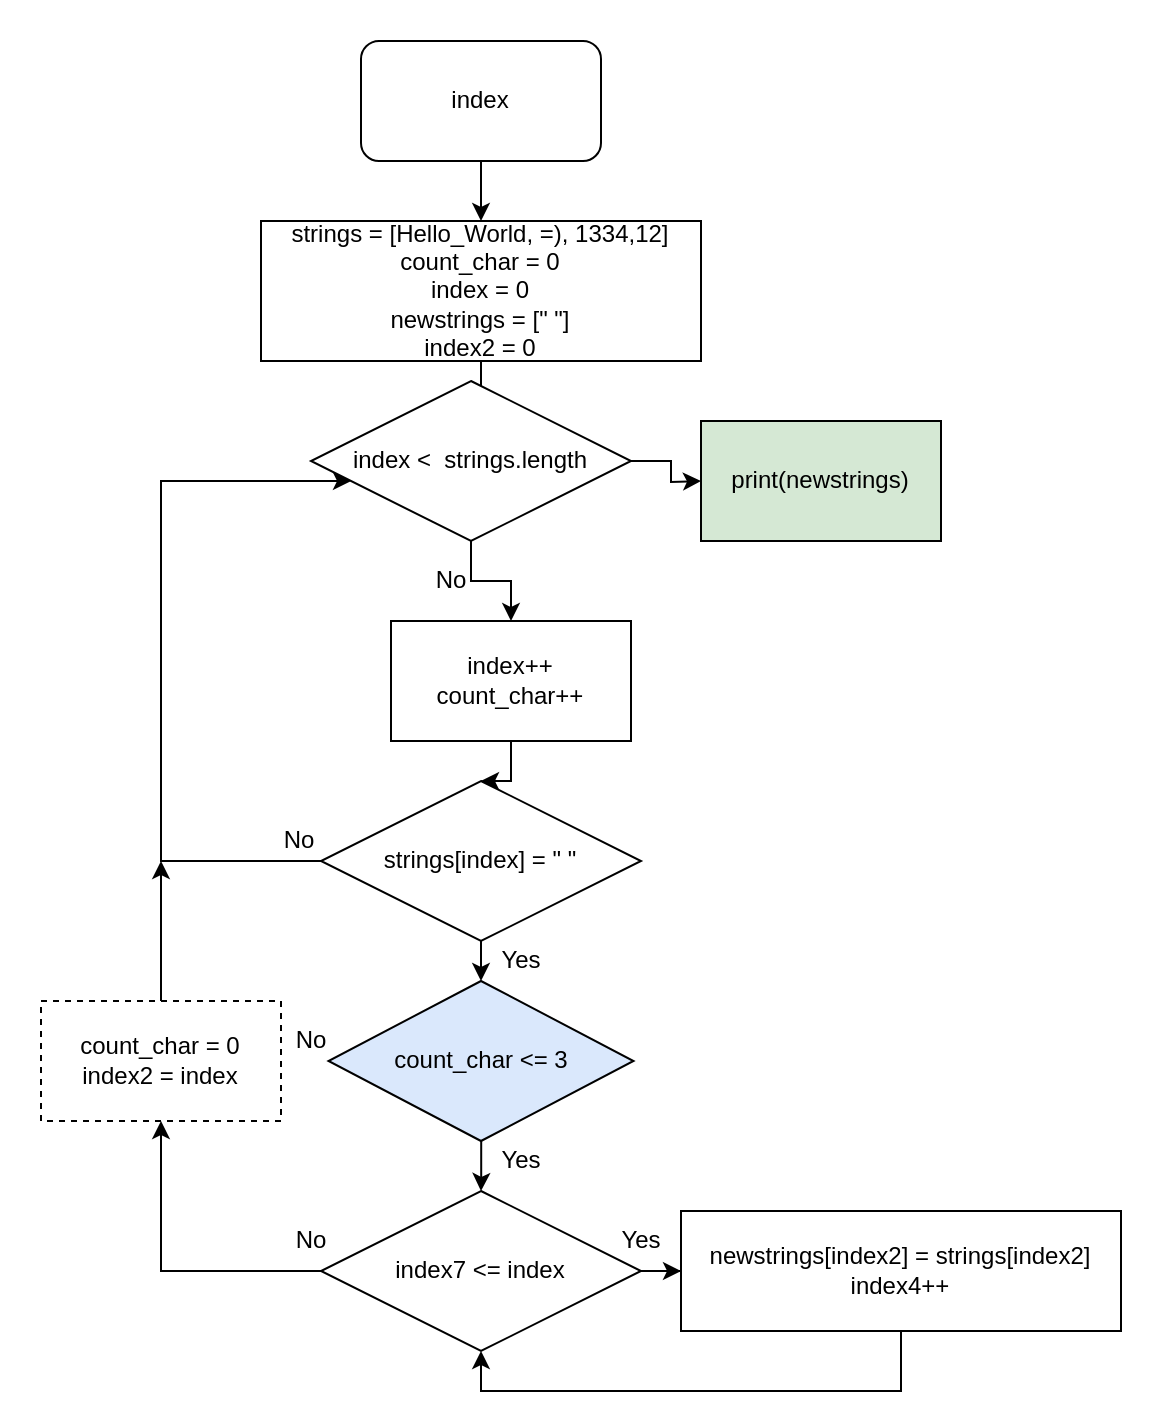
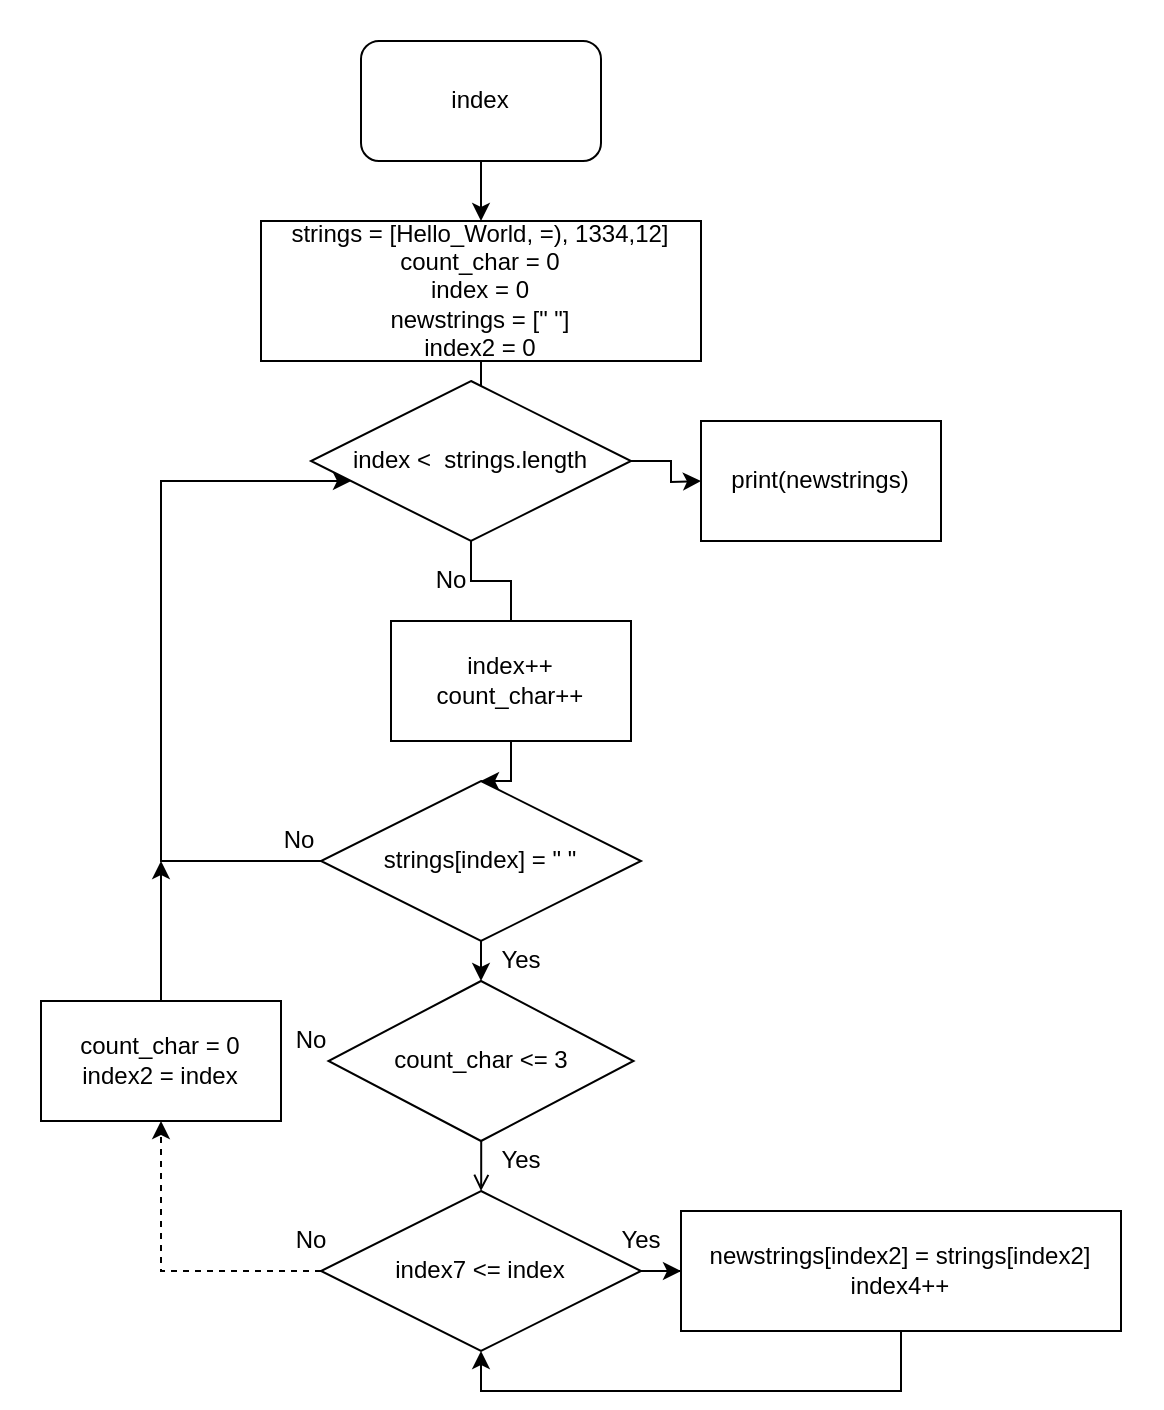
node "print(newstrings)": fillcolor #d5e8d4 -> #ffffff
edge "index < strings.length" -> "index++ count_char++": arrowhead classic -> none
node "count_char = 0 index2 = index": style dashed -> solid
node "count_char <= 3": fillcolor #dae8fc -> #ffffff
edge "count_char <= 3" -> "index7 <= index": arrowhead classic -> open
edge "index7 <= index" -> "count_char = 0 index2 = index": style solid -> dashed
